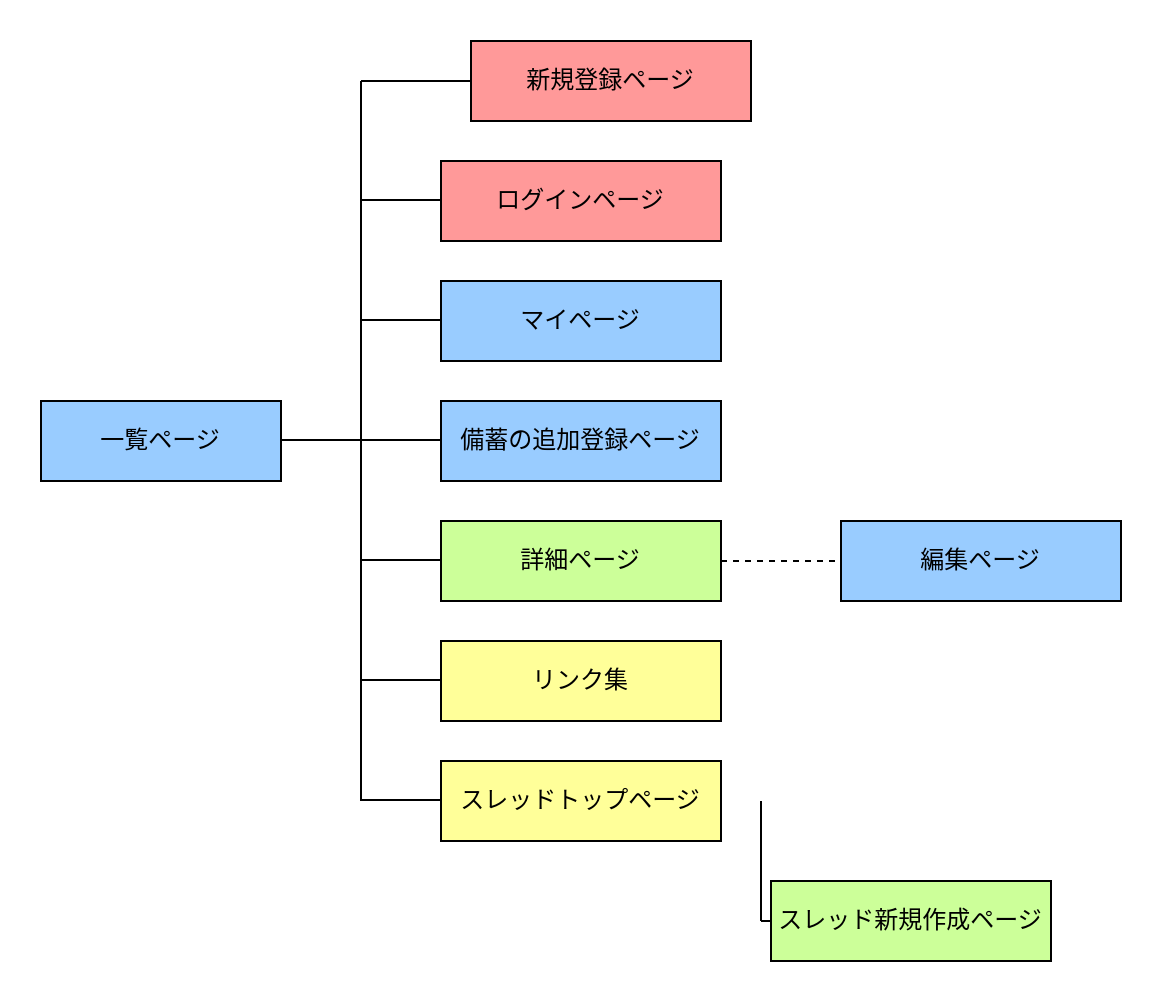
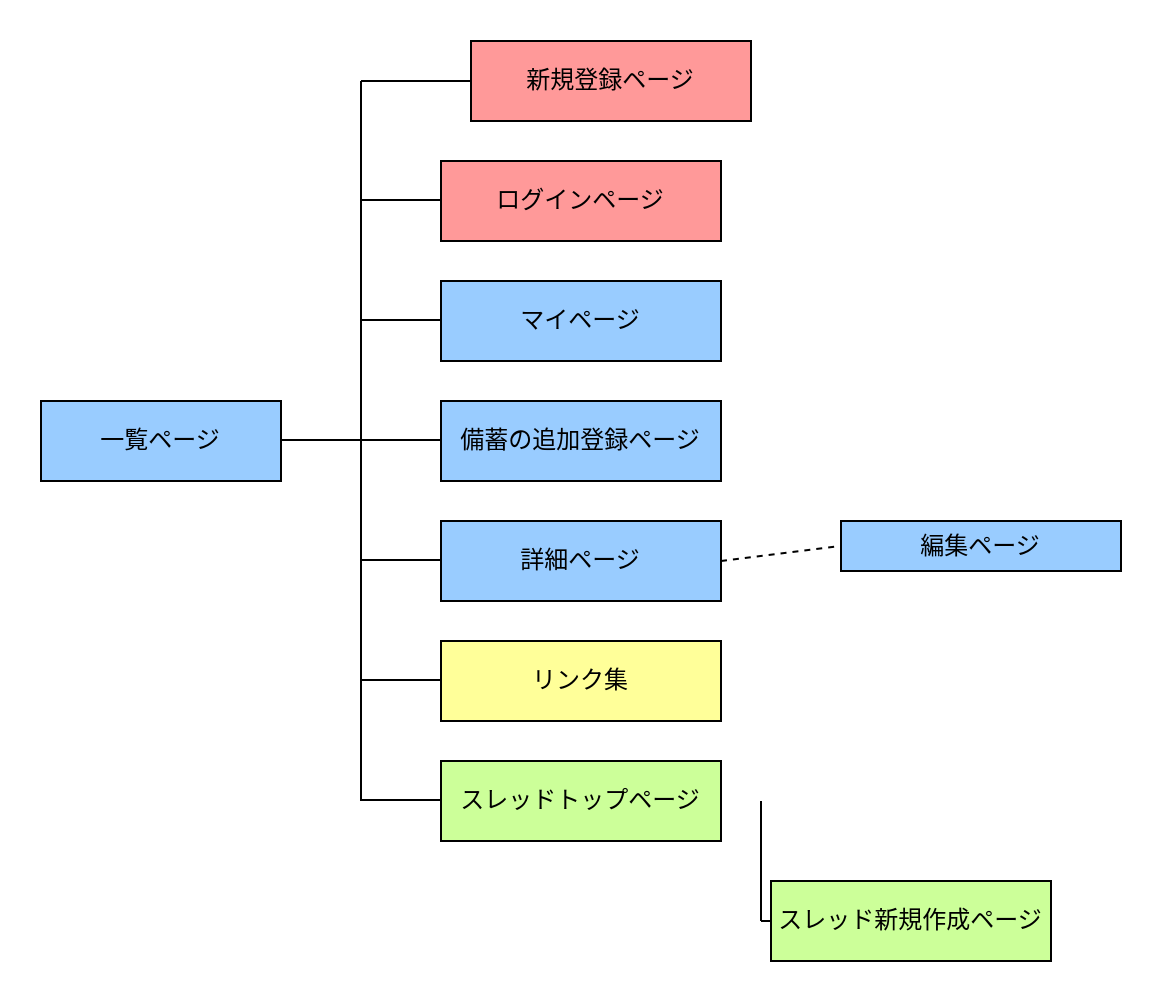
node "詳細ページ": fillcolor #ccff99 -> #99ccff
node "編集ページ": size 280x80 -> 280x50
node "スレッドトップページ": fillcolor #ffff99 -> #ccff99
